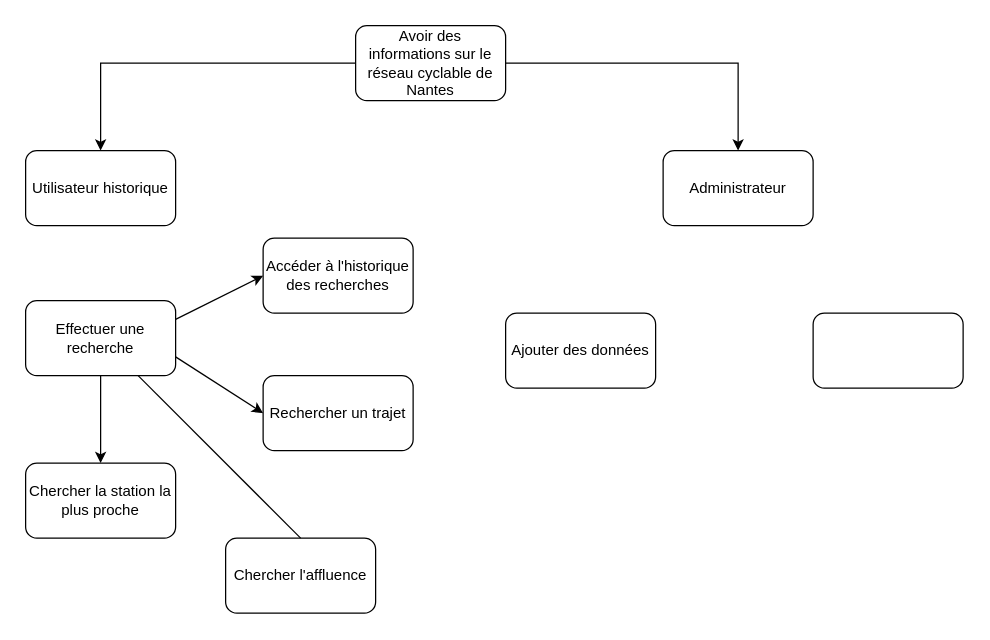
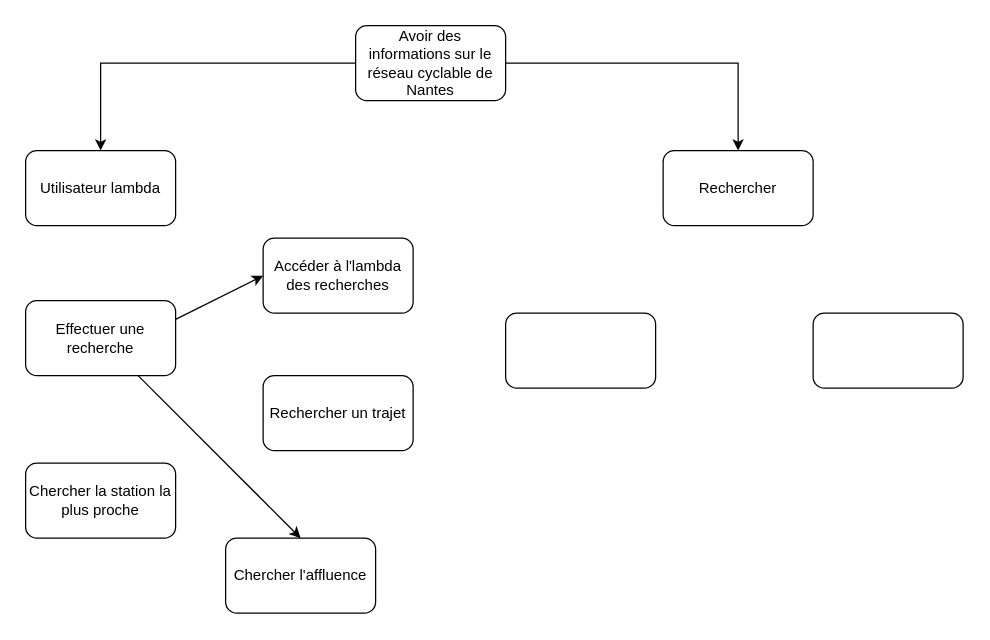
node "Utilisateur historique": label "Utilisateur historique" -> "Utilisateur lambda"
node "Administrateur": label "Administrateur" -> "Rechercher"
node "Accéder à l'historique des recherches": label "Accéder à l'historique des recherches" -> "Accéder à l'lambda des recherches"
node "Ajouter des données": removed
edge "Effectuer une recherche" -> "Rechercher un trajet": removed
edge "Effectuer une recherche" -> "Chercher la station la plus proche": removed
edge "Effectuer une recherche" -- "Chercher l'affluence": arrowhead none -> classic
